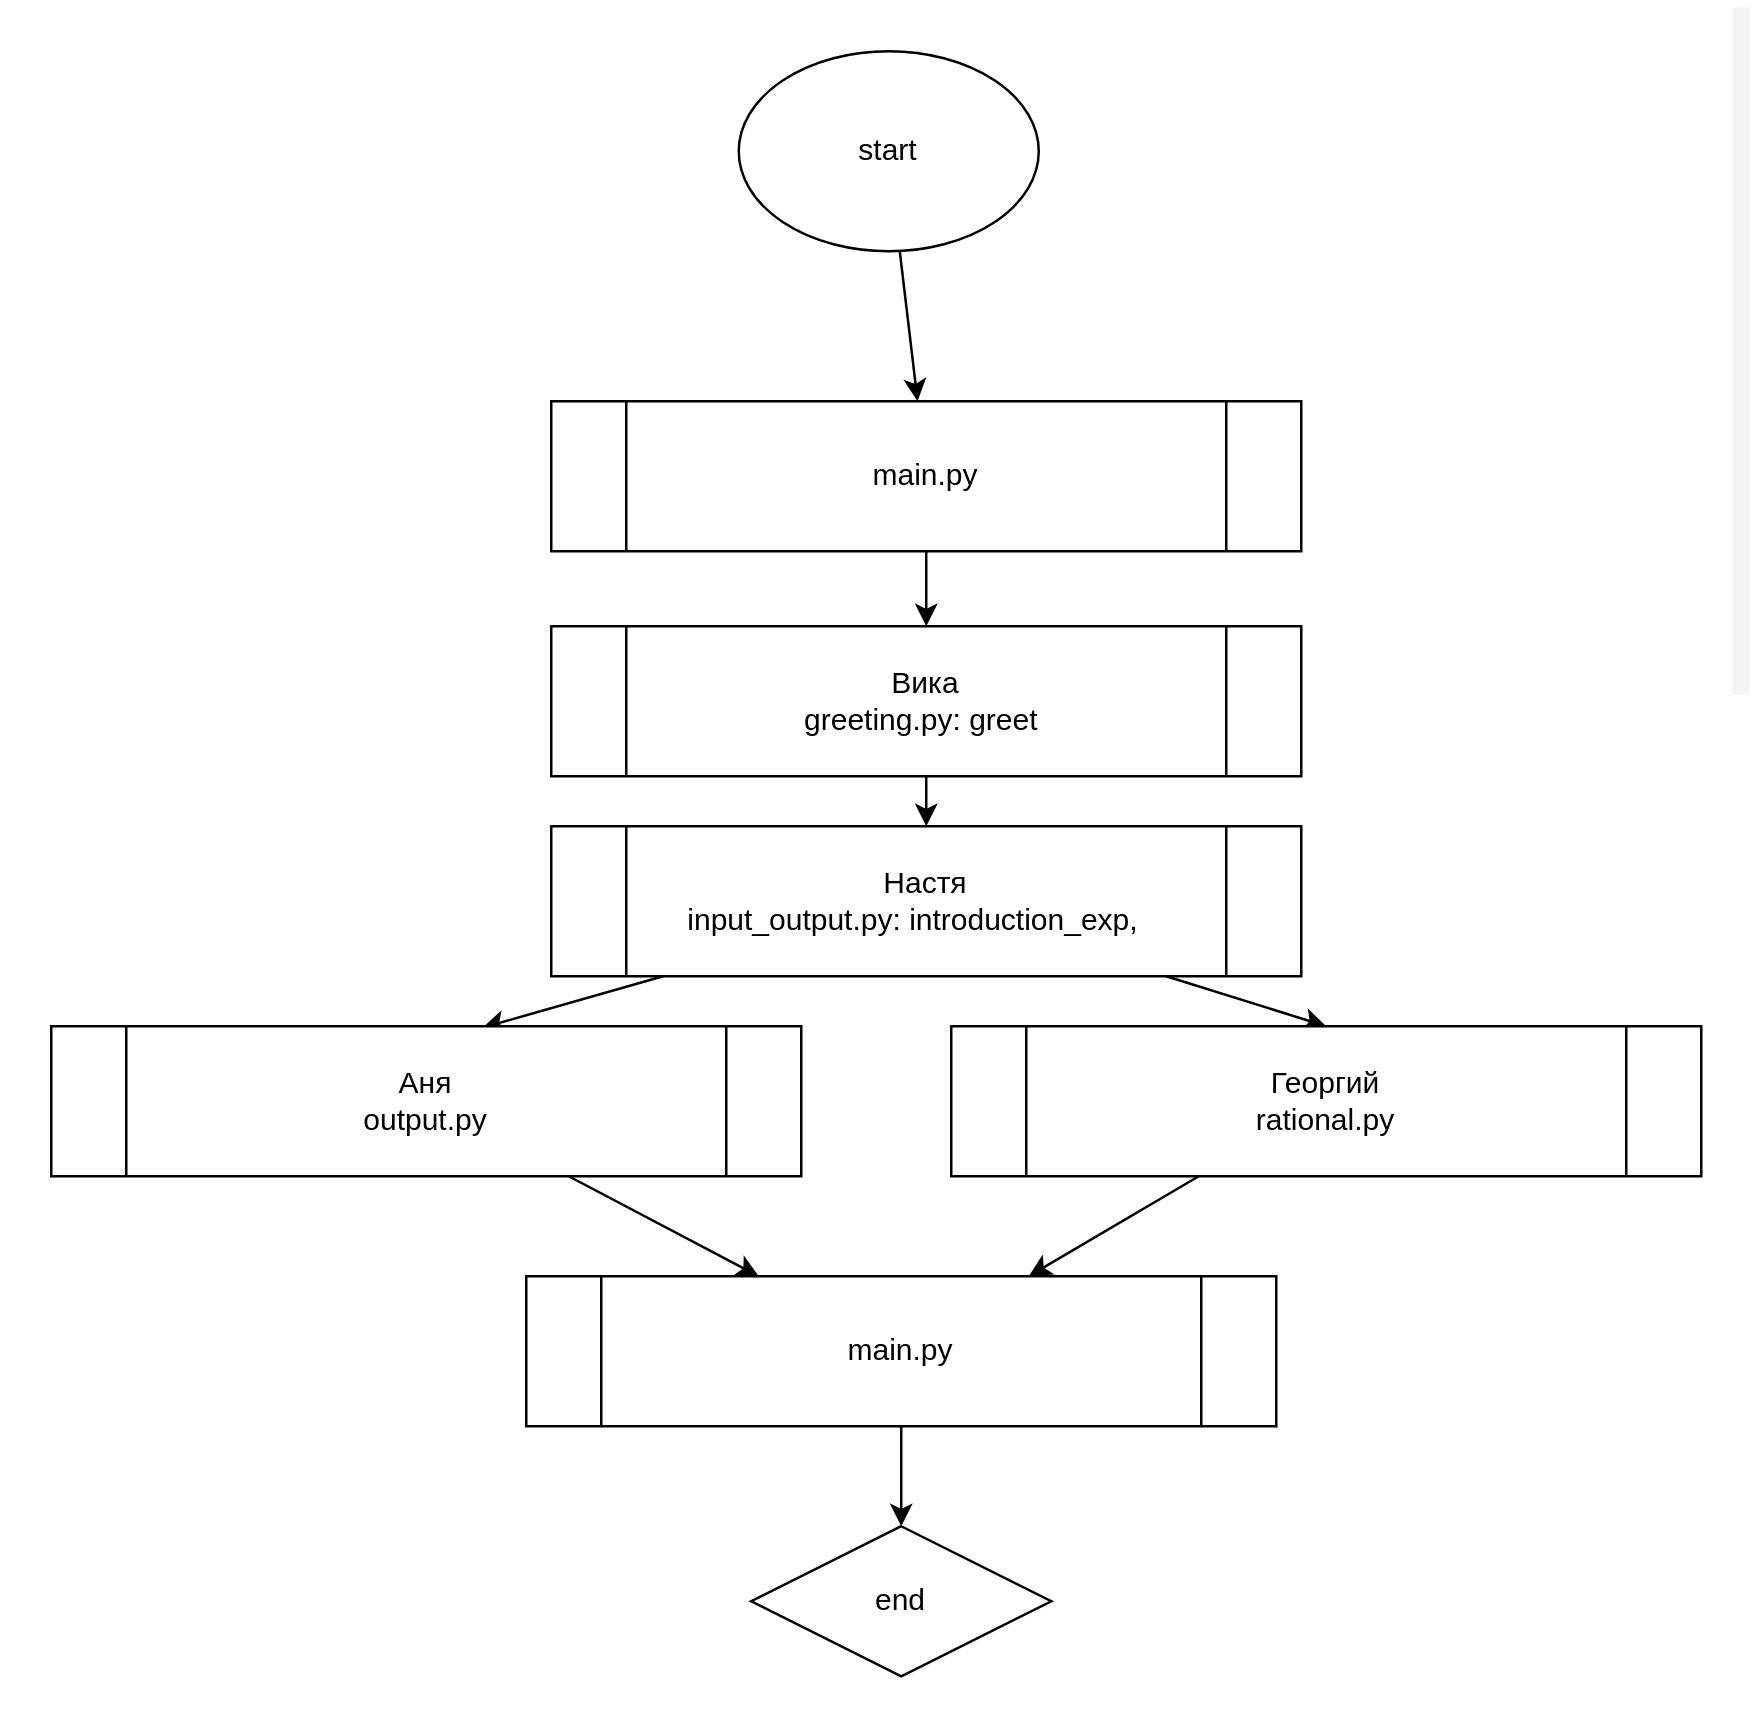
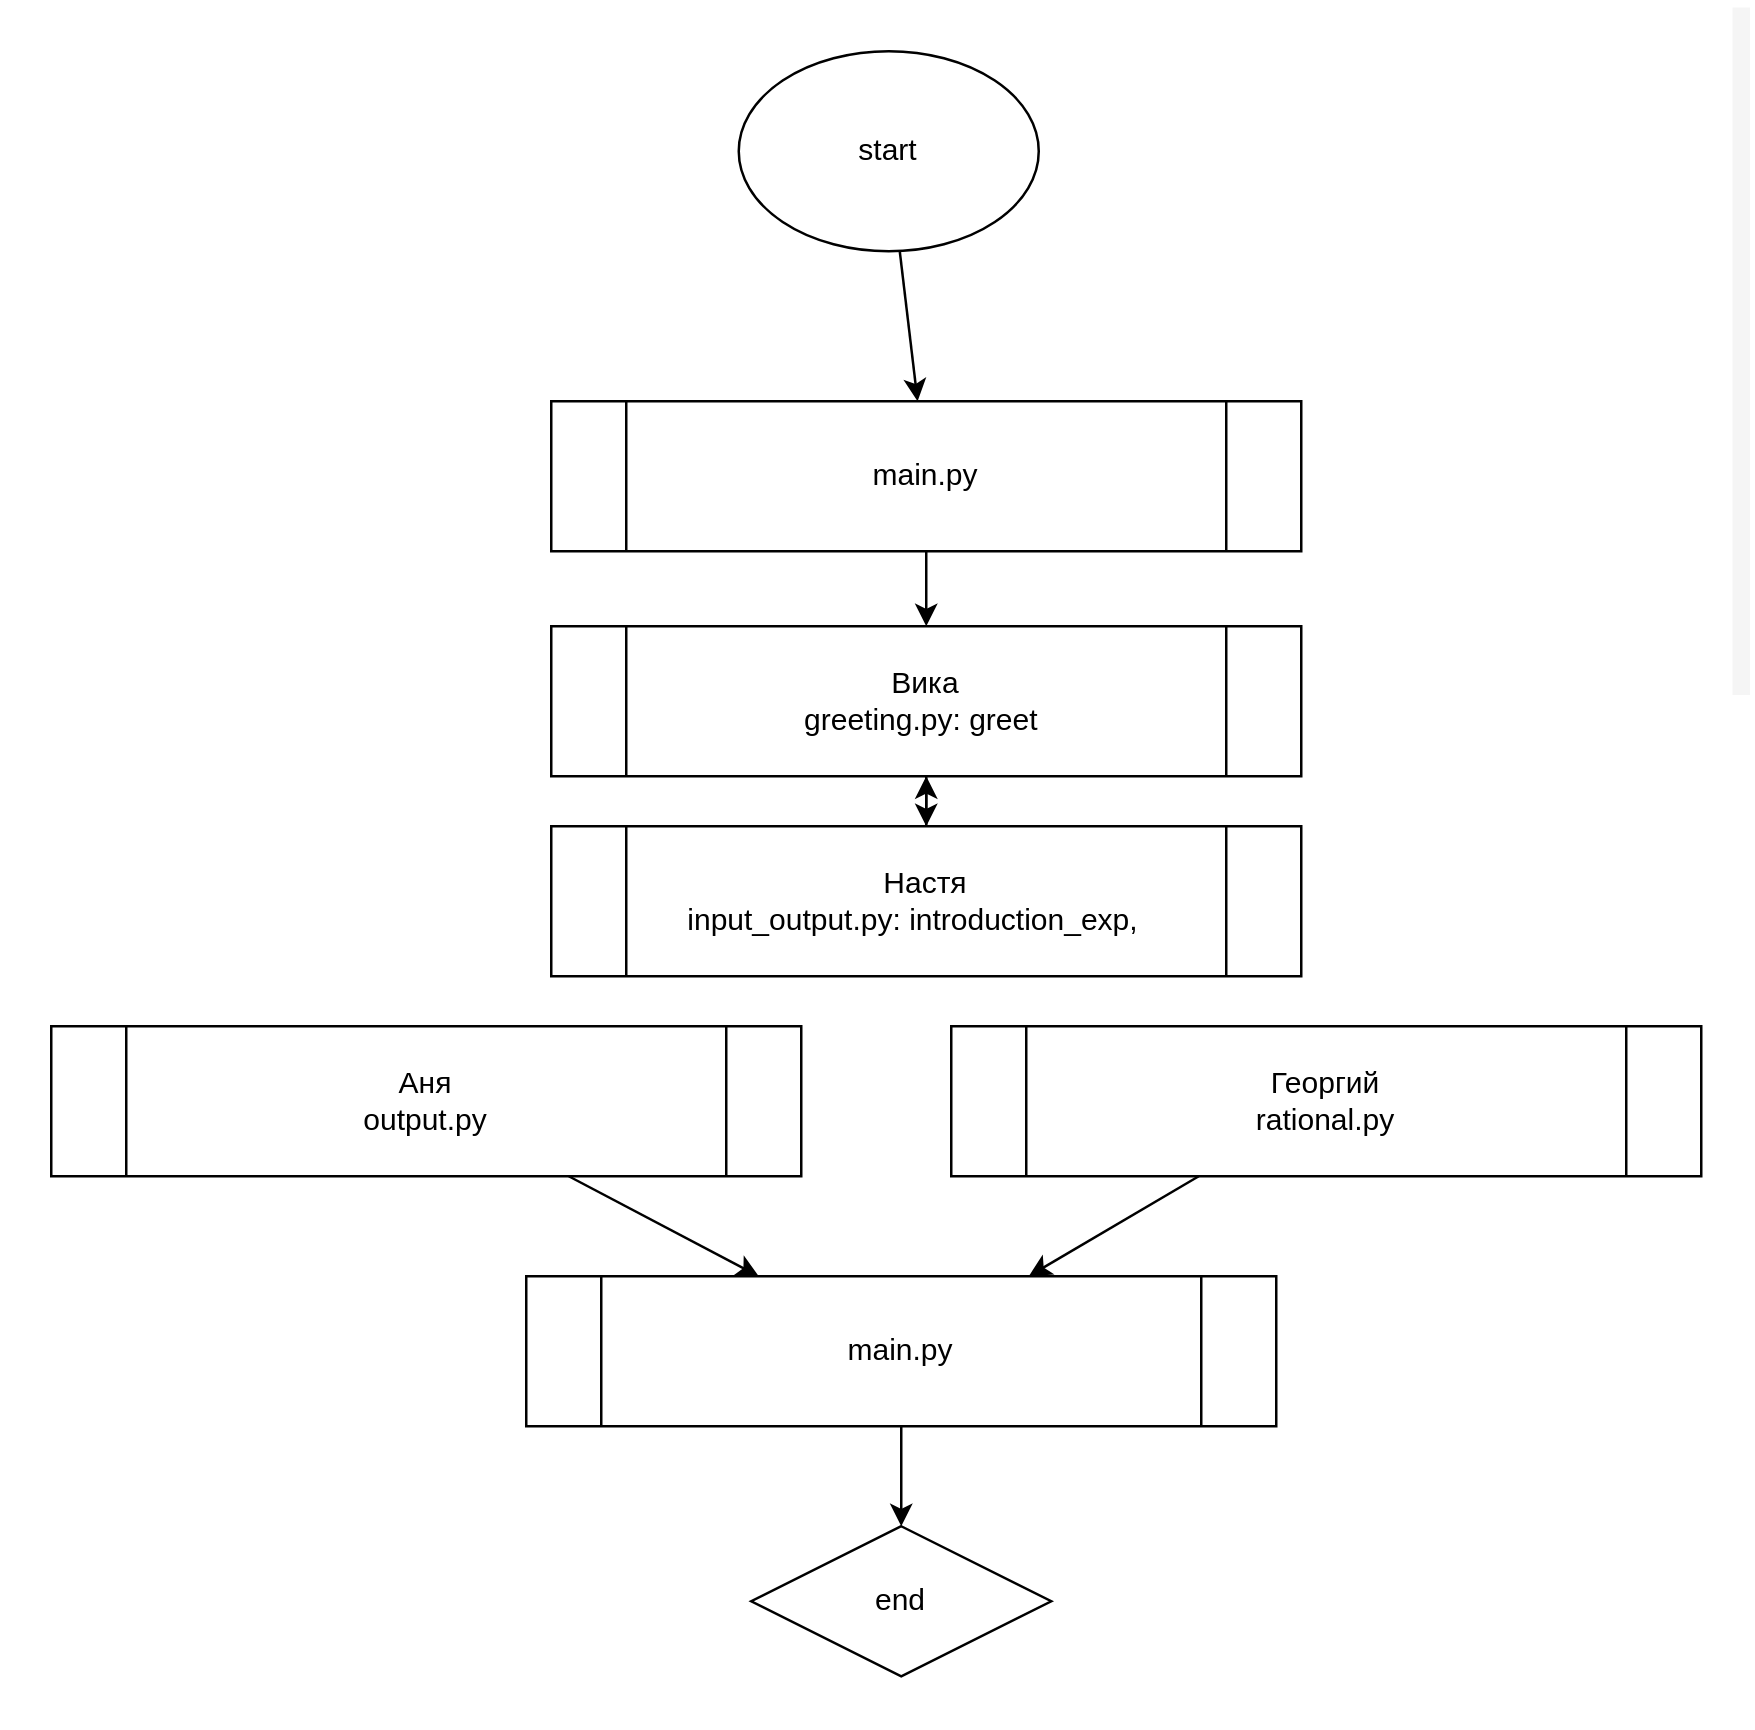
edge "Настя input_output.py: introduction_exp," -> "Георгий rational.py": removed
edge "Настя input_output.py: introduction_exp," -> "Аня output.py": now "Настя input_output.py: introduction_exp," -> "Вика greeting.py: greet"
